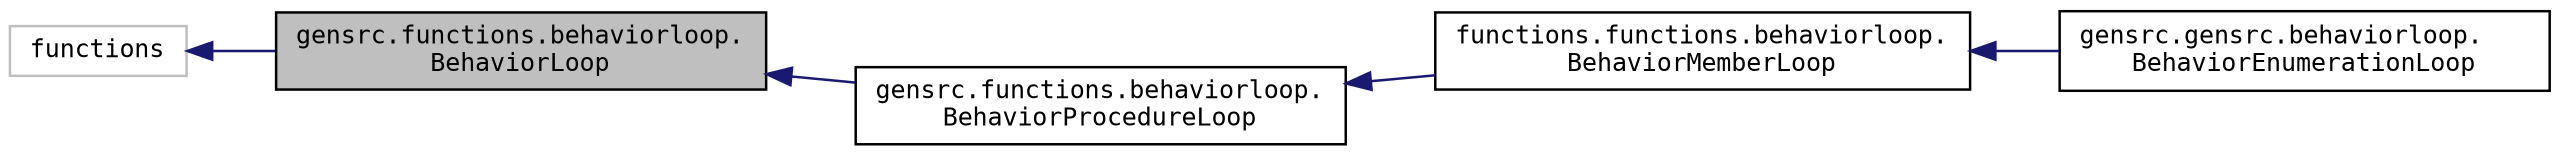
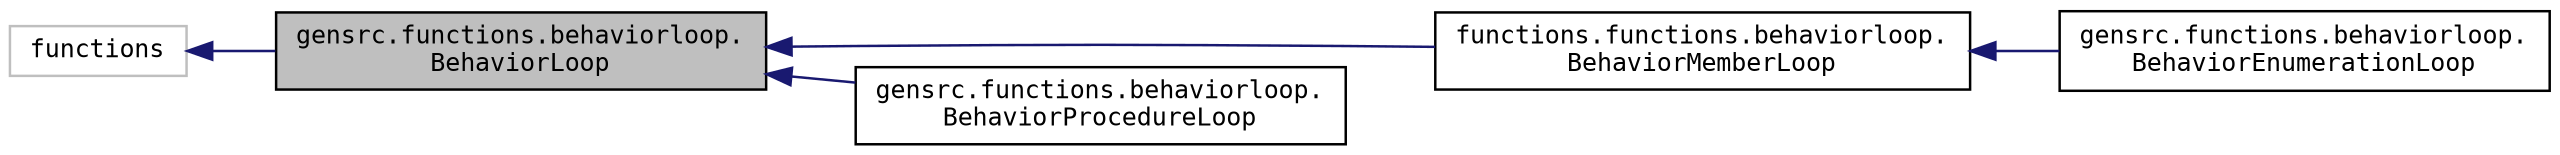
node "gensrc.gensrc.behaviorloop. BehaviorEnumerationLoop": label "gensrc.gensrc.behaviorloop. BehaviorEnumerationLoop" -> "gensrc.functions.behaviorloop. BehaviorEnumerationLoop"
edge "functions.functions.behaviorloop. BehaviorMemberLoop" -> "gensrc.functions.behaviorloop. BehaviorProcedureLoop": now "functions.functions.behaviorloop. BehaviorMemberLoop" -> "gensrc.functions.behaviorloop. BehaviorLoop"
